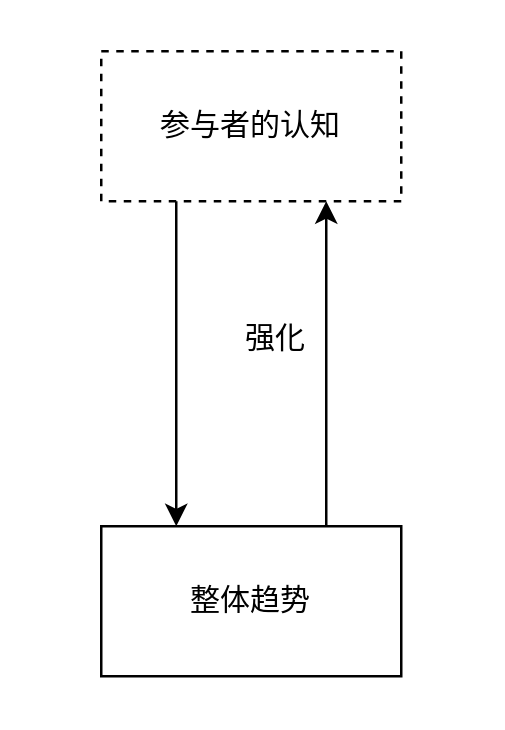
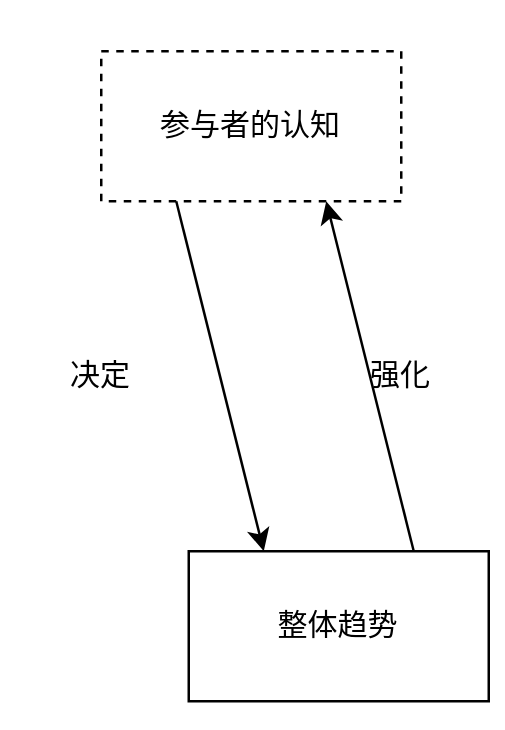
node "强化": moved (276, 339) -> (401, 376)
node "决定": added
node "整体趋势": moved (251, 601) -> (339, 626)
